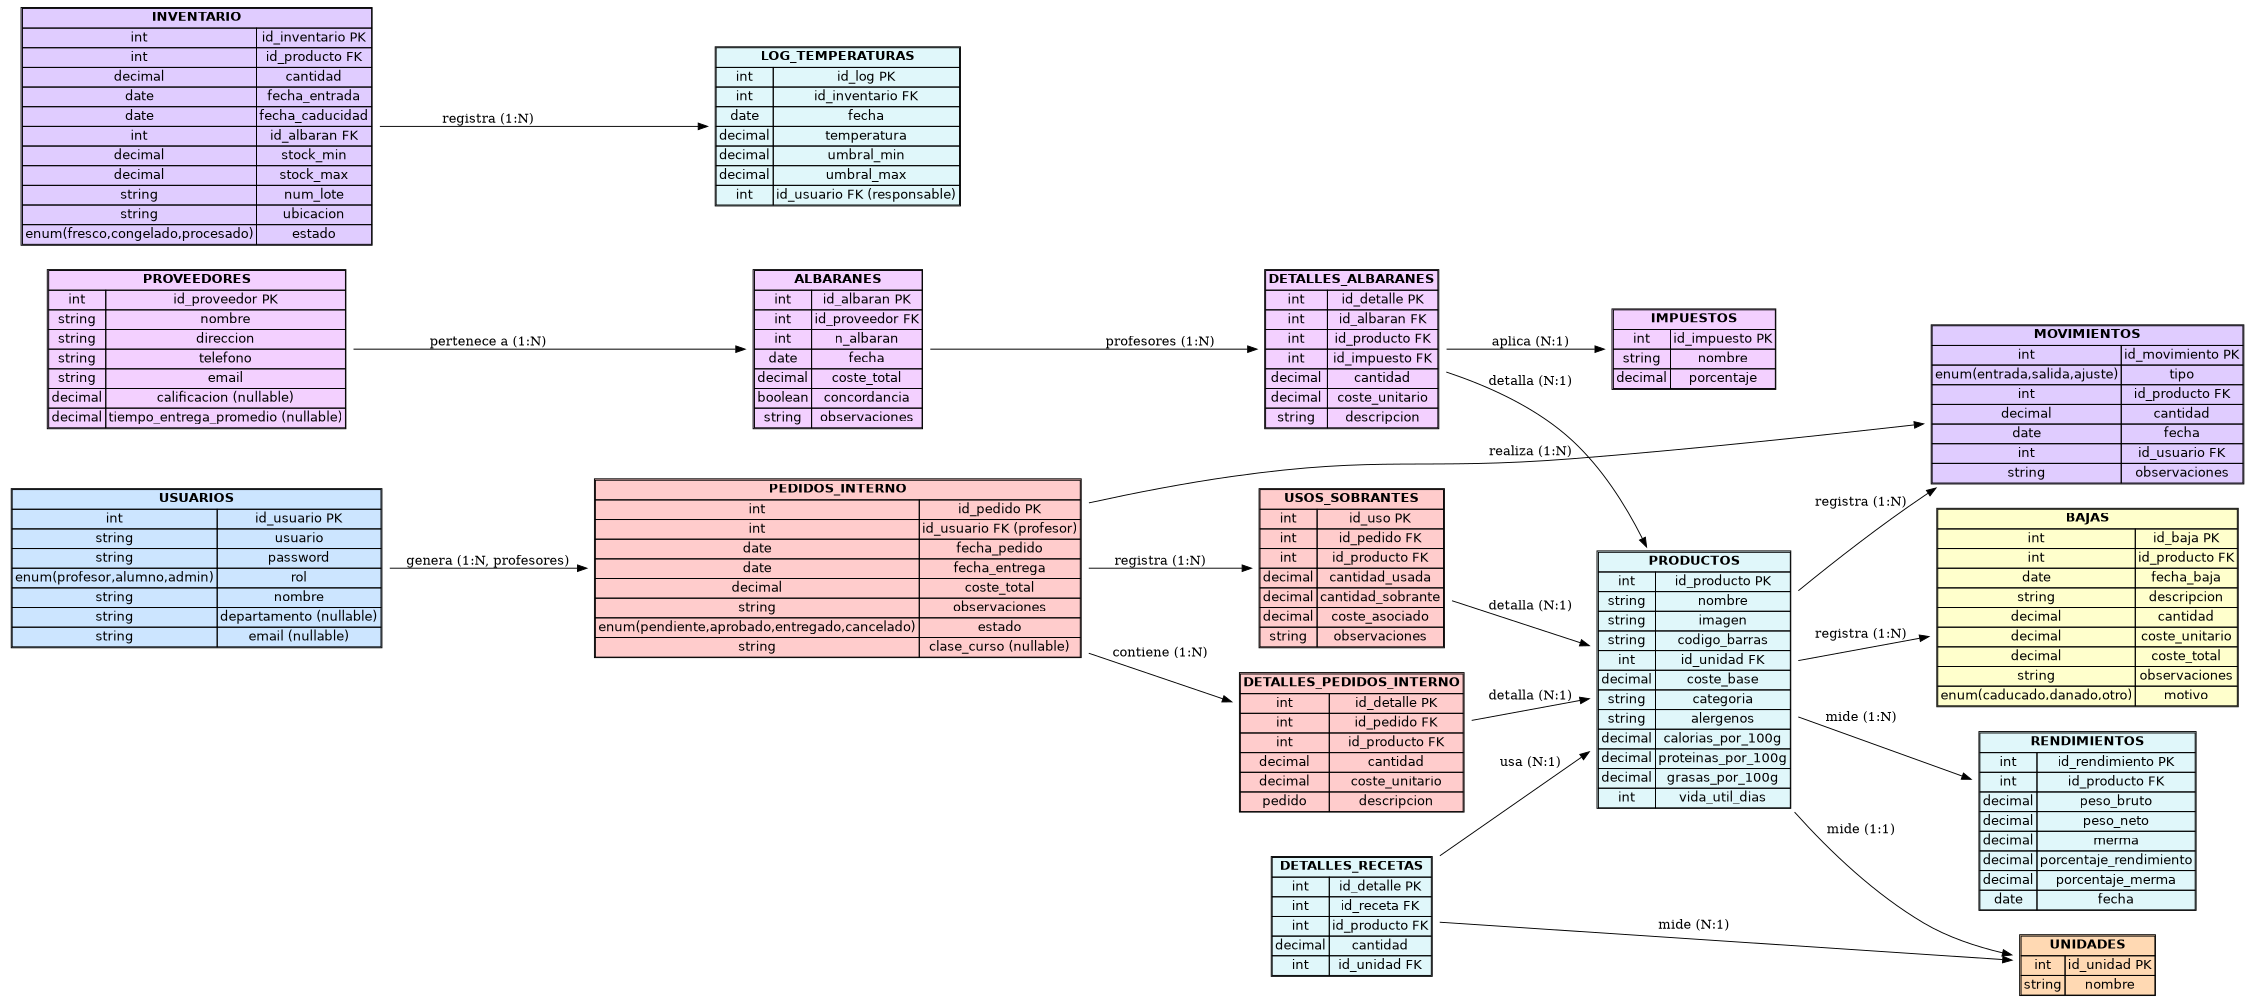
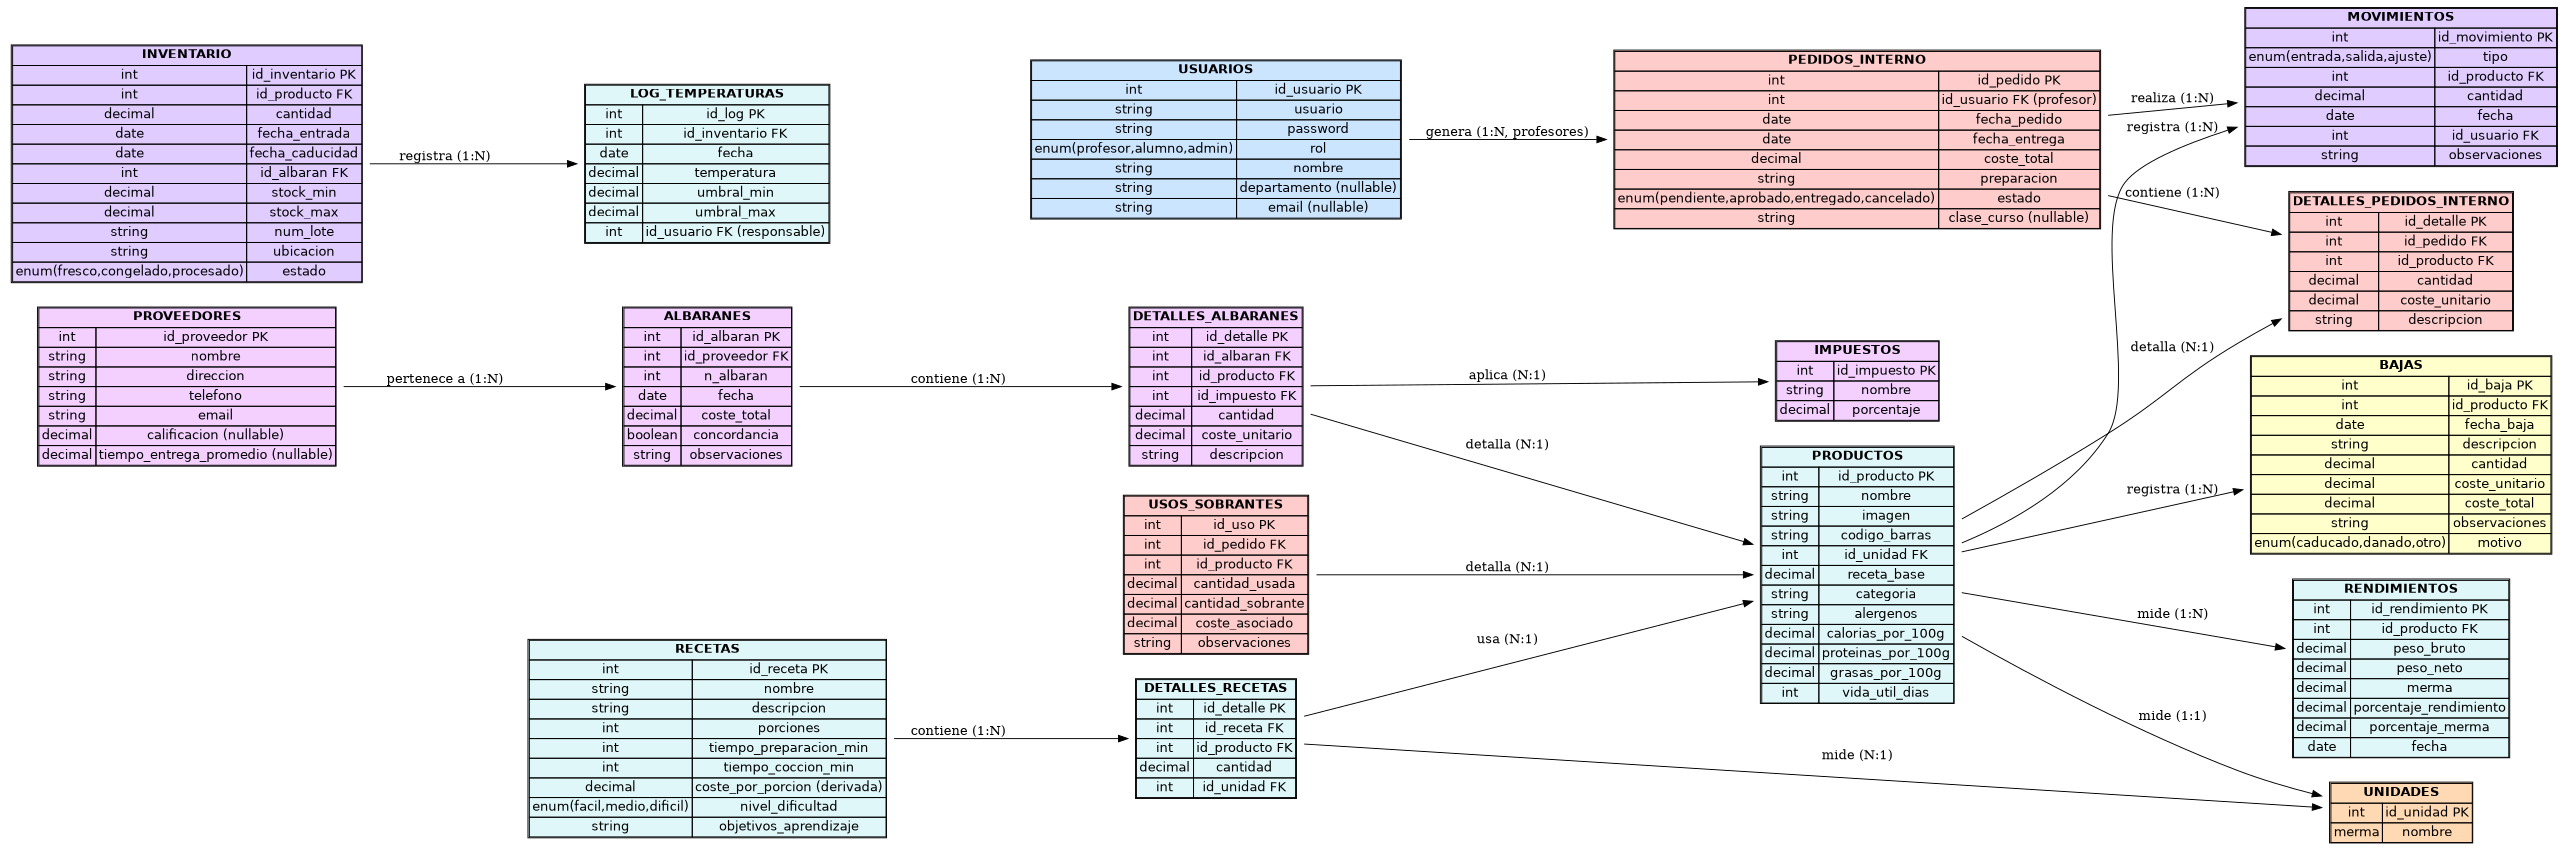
edge "ALBARANES" -> "DETALLES_ALBARANES": label "profesores (1:N)" -> "contiene (1:N)"
edge "PEDIDOS_INTERNO" -> "USOS_SOBRANTES": removed, label "registra (1:N)"
node "PEDIDOS_INTERNO": text "observaciones" -> "preparacion"
node "PRODUCTOS": text "coste_base" -> "receta_base"
edge "DETALLES_PEDIDOS_INTERNO" -> "PRODUCTOS": reversed
node "RECETAS": added
node "DETALLES_PEDIDOS_INTERNO": text "pedido" -> "string"
node "UNIDADES": text "string" -> "merma"
